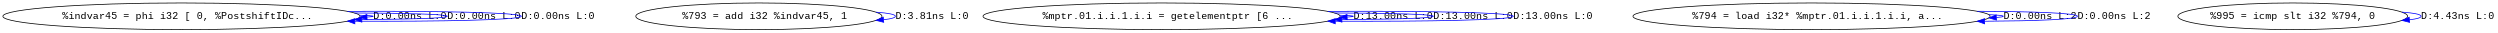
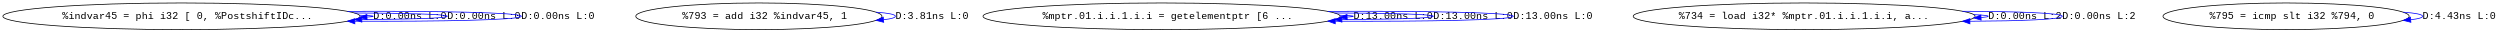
node "%794 = load i32* %mptr.01.i.i.1.i.i, a...": label "%794 = load i32* %mptr.01.i.i.1.i.i, a..." -> "%734 = load i32* %mptr.01.i.i.1.i.i, a..."
node "%995 = icmp slt i32 %794, 0": label "%995 = icmp slt i32 %794, 0" -> "%795 = icmp slt i32 %794, 0"
